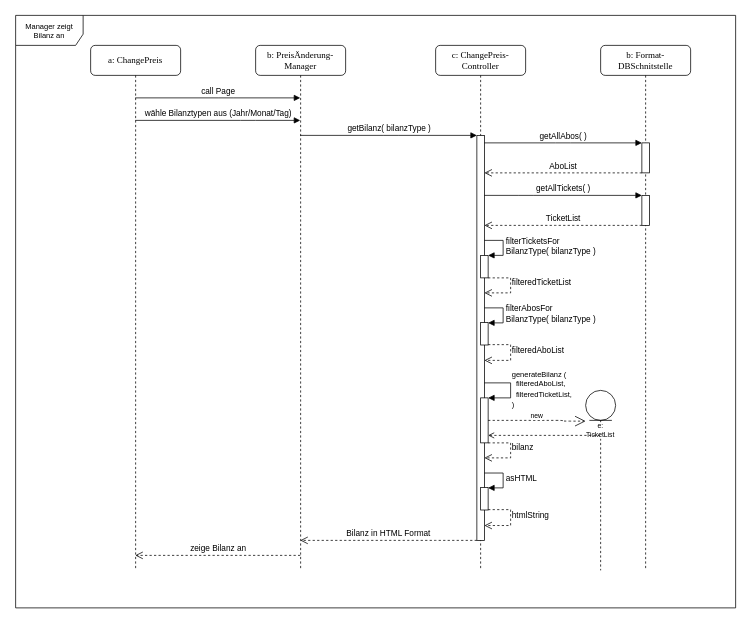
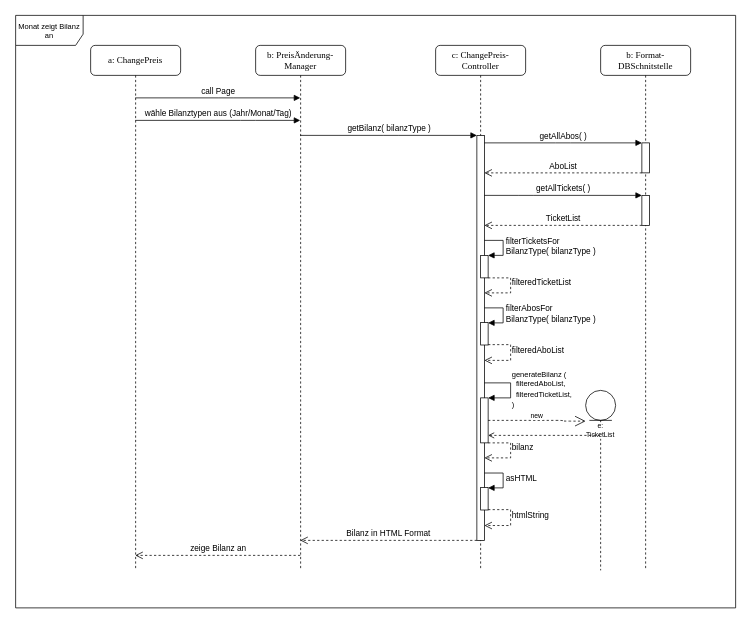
node "Manager zeigt Bilanz an": label "Manager zeigt Bilanz an" -> "Monat zeigt Bilanz an"
